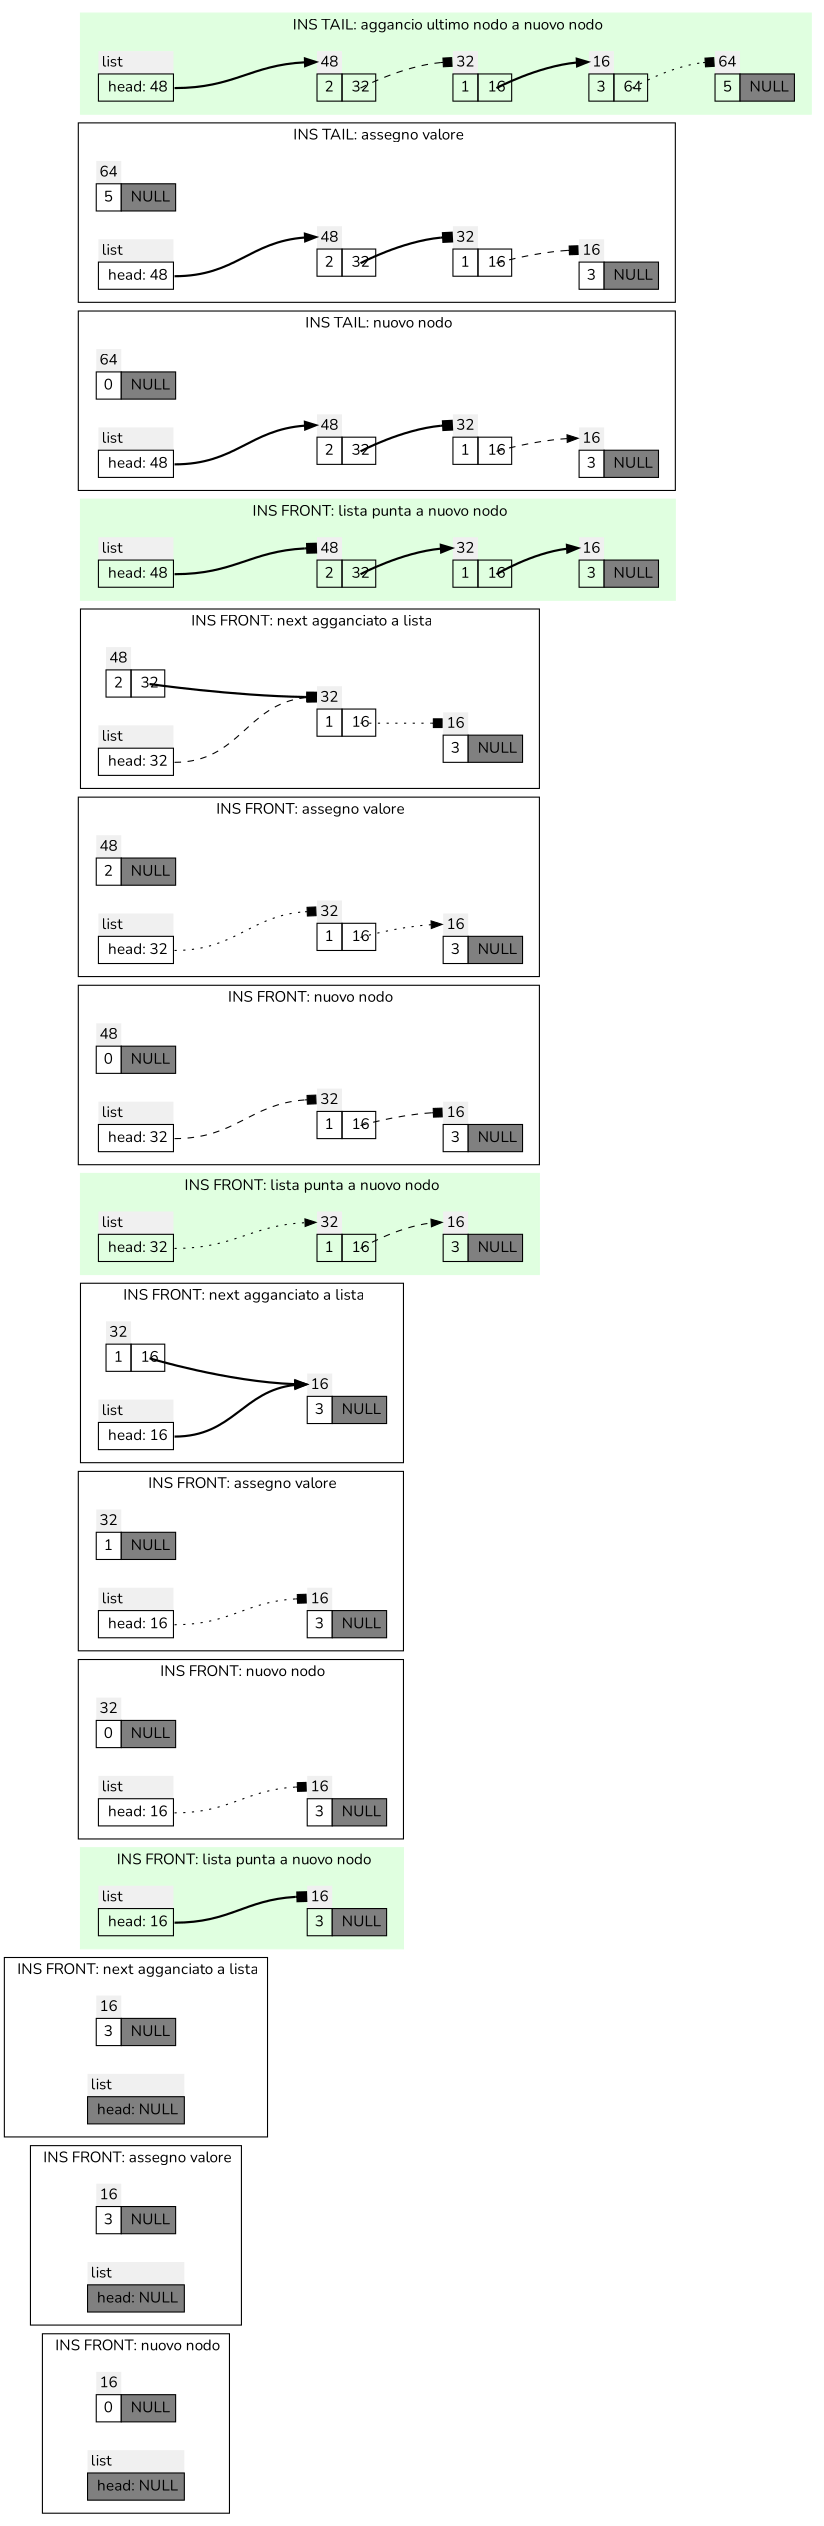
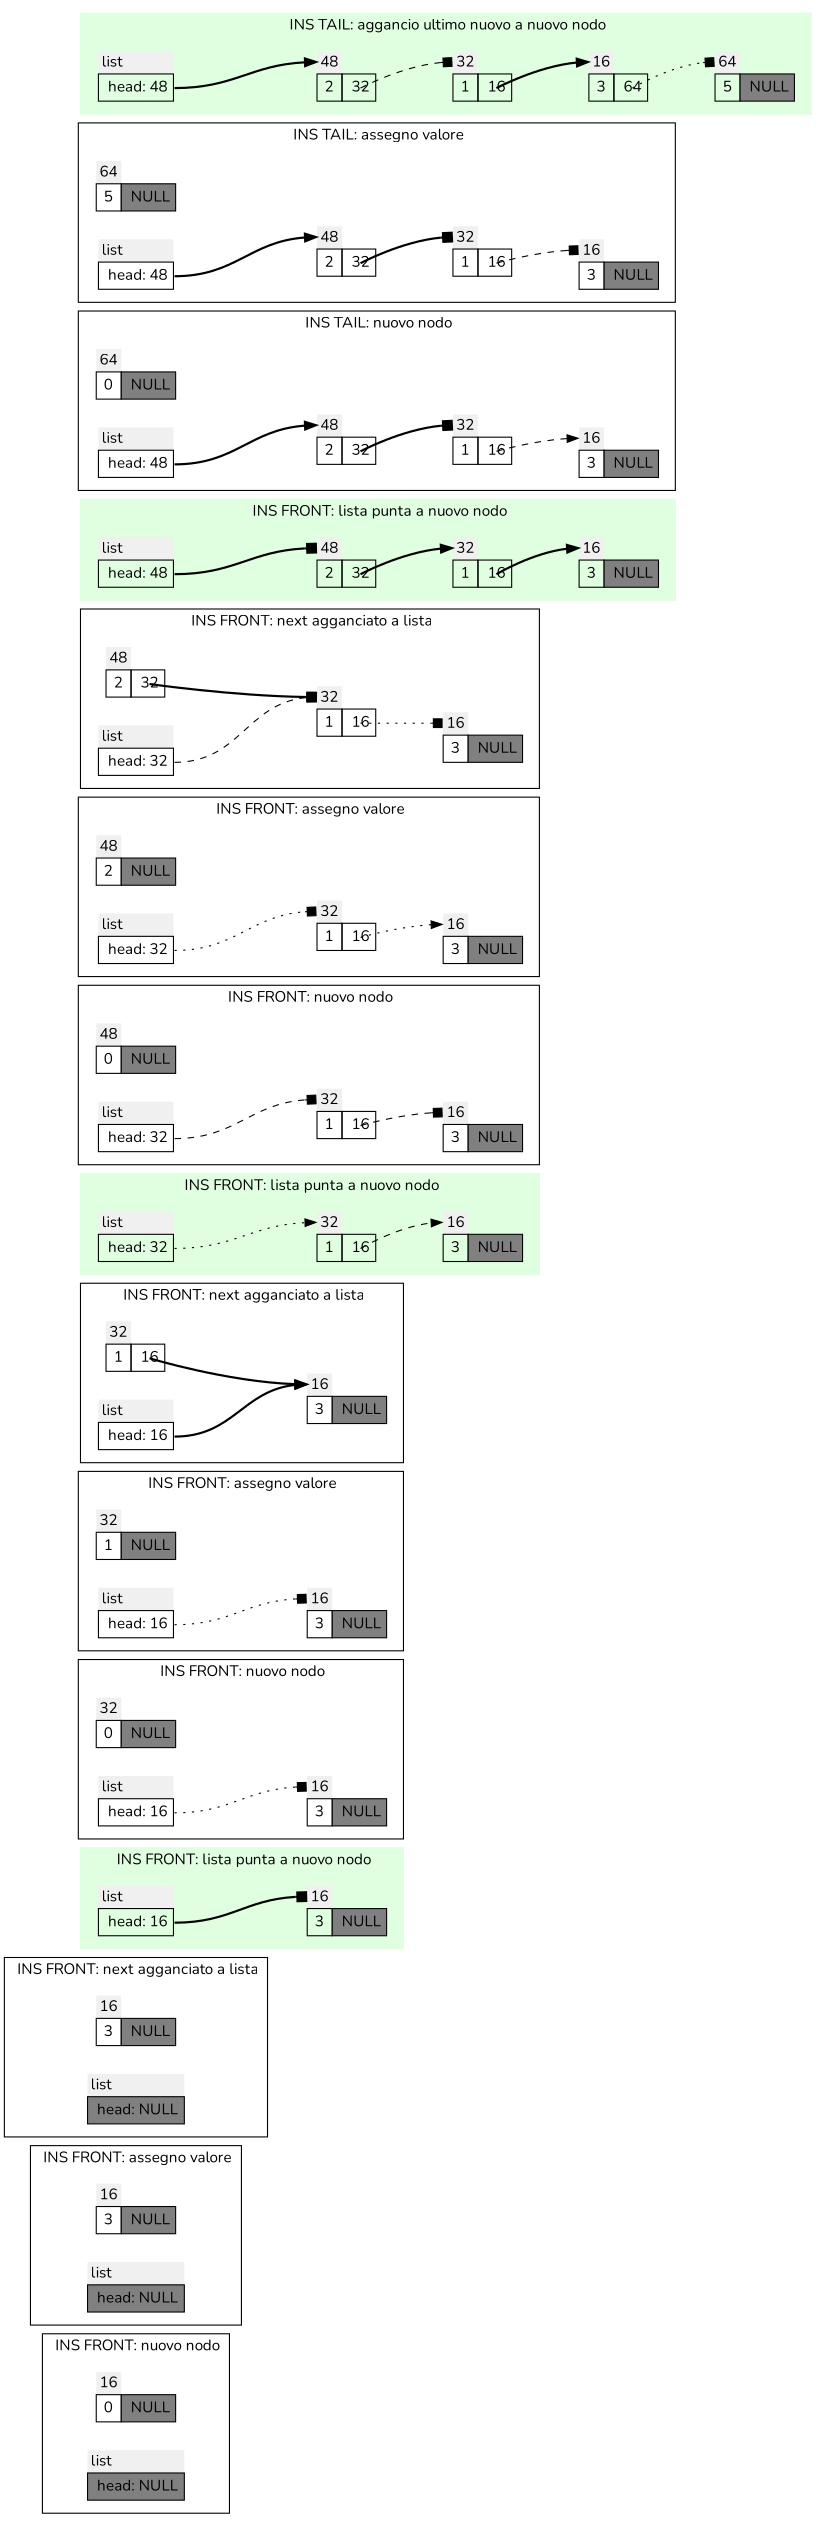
cluster " INS TAIL: aggancio ultimo nodo a nuovo nodo": label " INS TAIL: aggancio ultimo nodo a nuovo nodo" -> " INS TAIL: aggancio ultimo nuovo a nuovo nodo"
